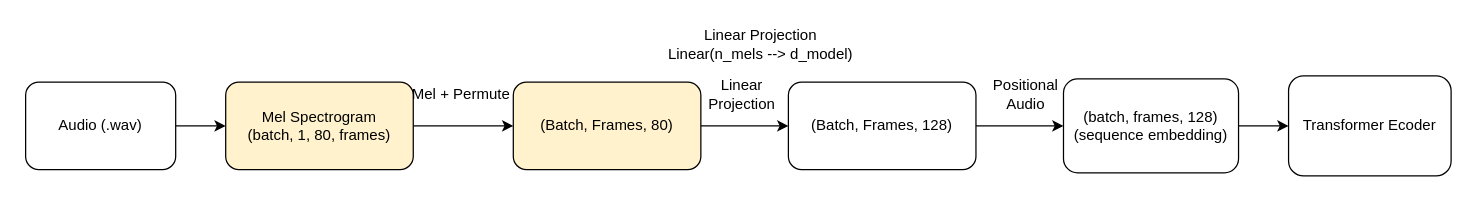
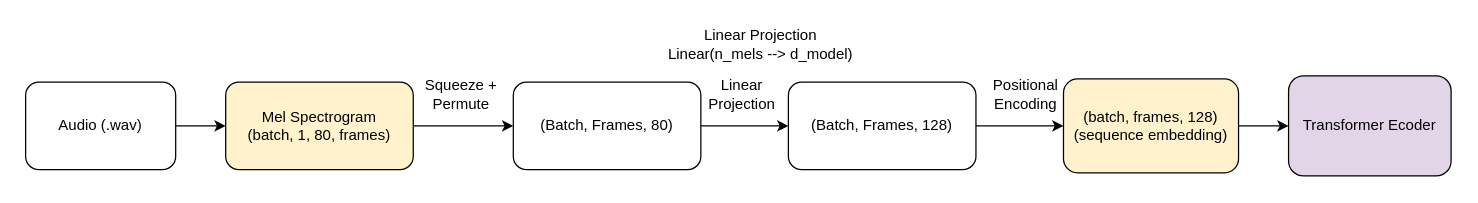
node "Mel + Permute": label "Mel + Permute" -> "Squeeze + Permute"
node "Positional Audio": label "Positional Audio" -> "Positional Encoding"
node "(Batch, Frames, 80)": fillcolor #fff2cc -> #ffffff
node "(batch, frames, 128) (sequence embedding)": fillcolor #ffffff -> #fff2cc
node "Transformer Ecoder": fillcolor #ffffff -> #e1d5e7
